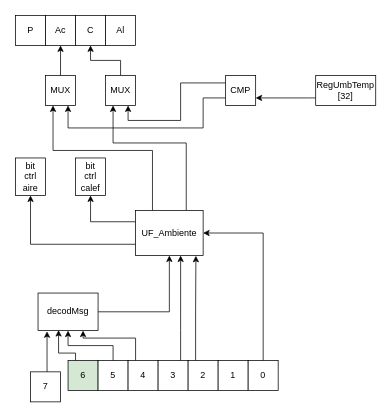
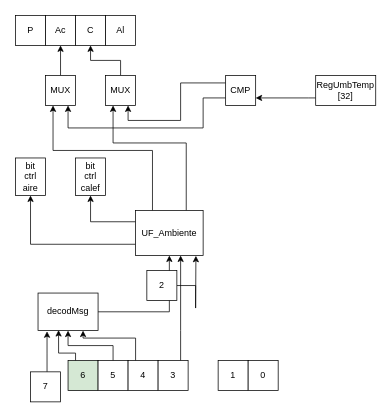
edge "0" -> "UF_Ambiente": removed
node "2": moved (203, 375) -> (162, 285)
